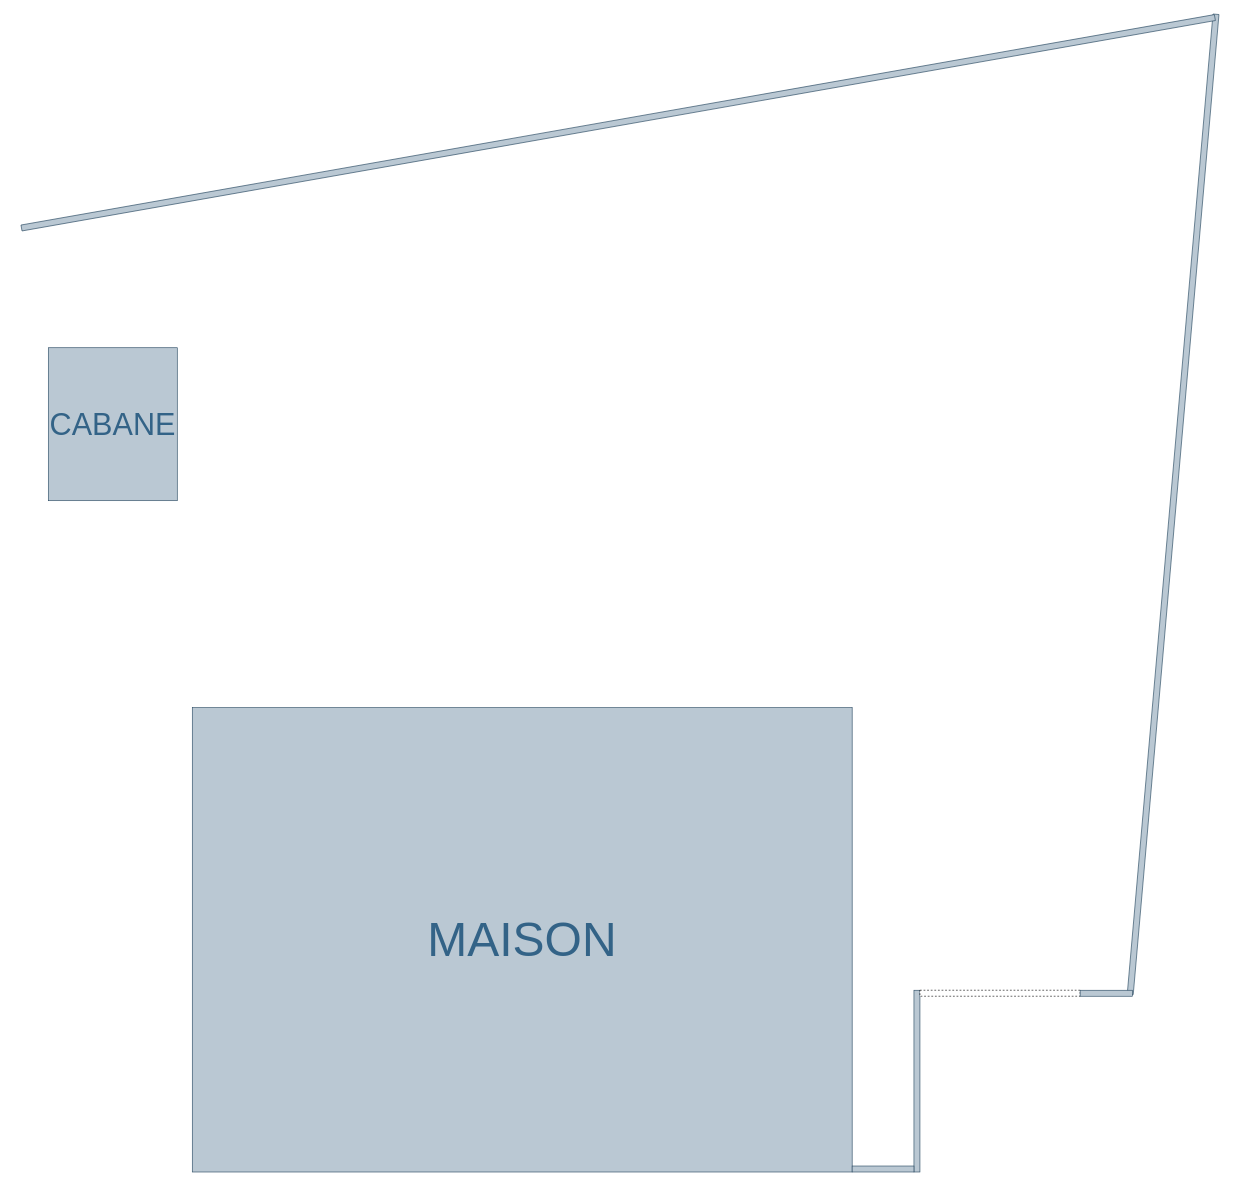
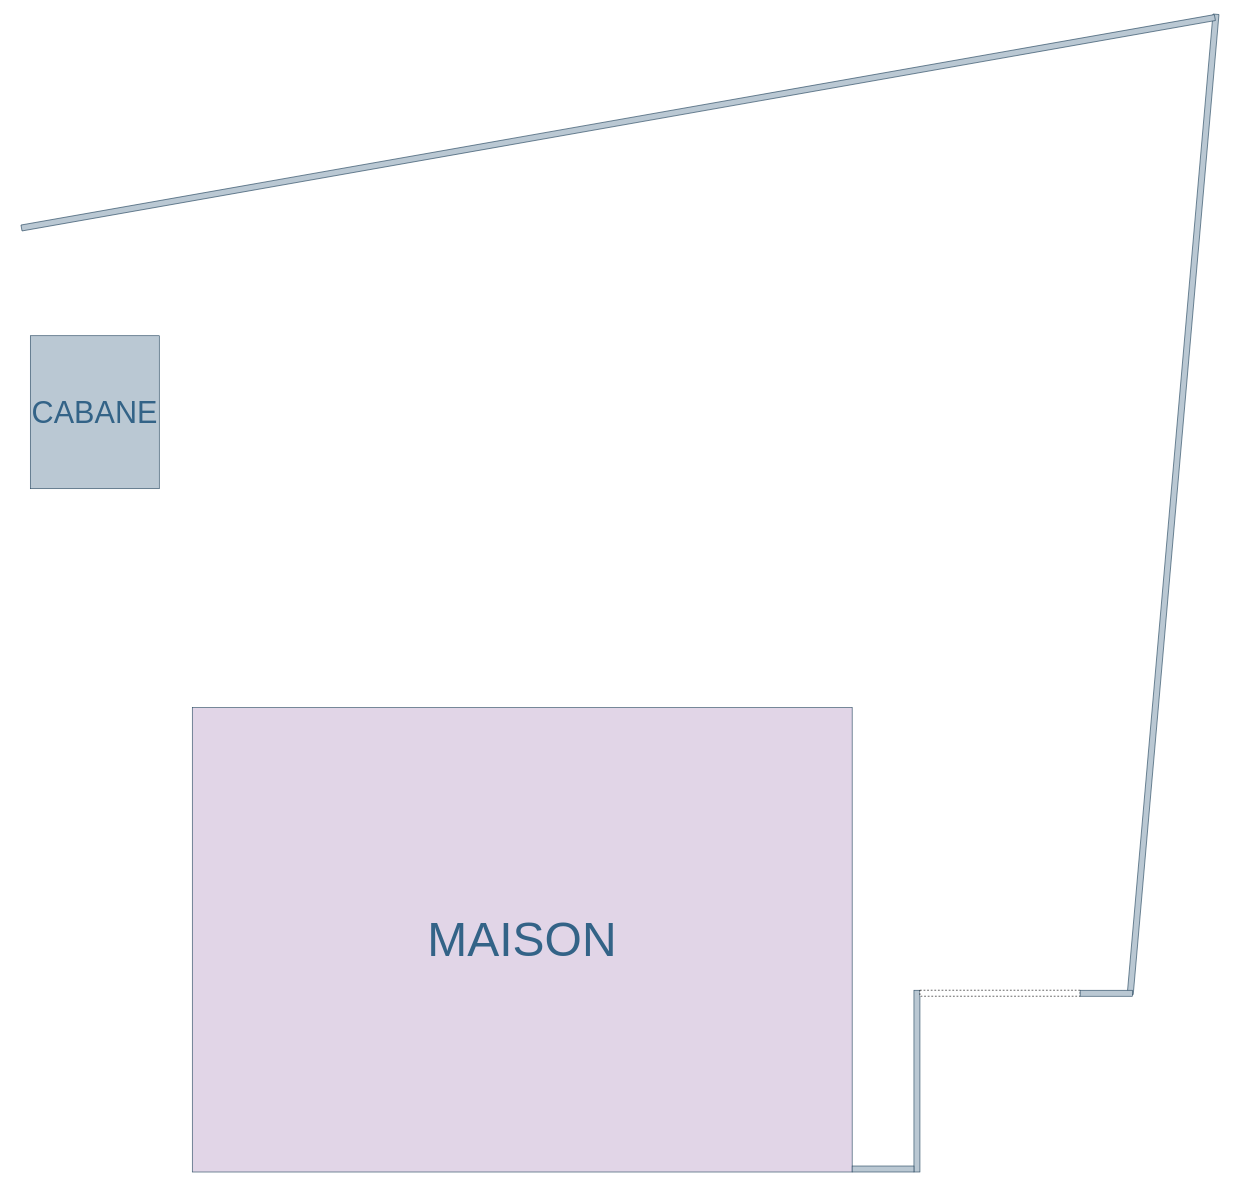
node "CABANE": moved (113, 424) -> (95, 412)
node "MAISON": fillcolor #bac8d3 -> #e1d5e7
